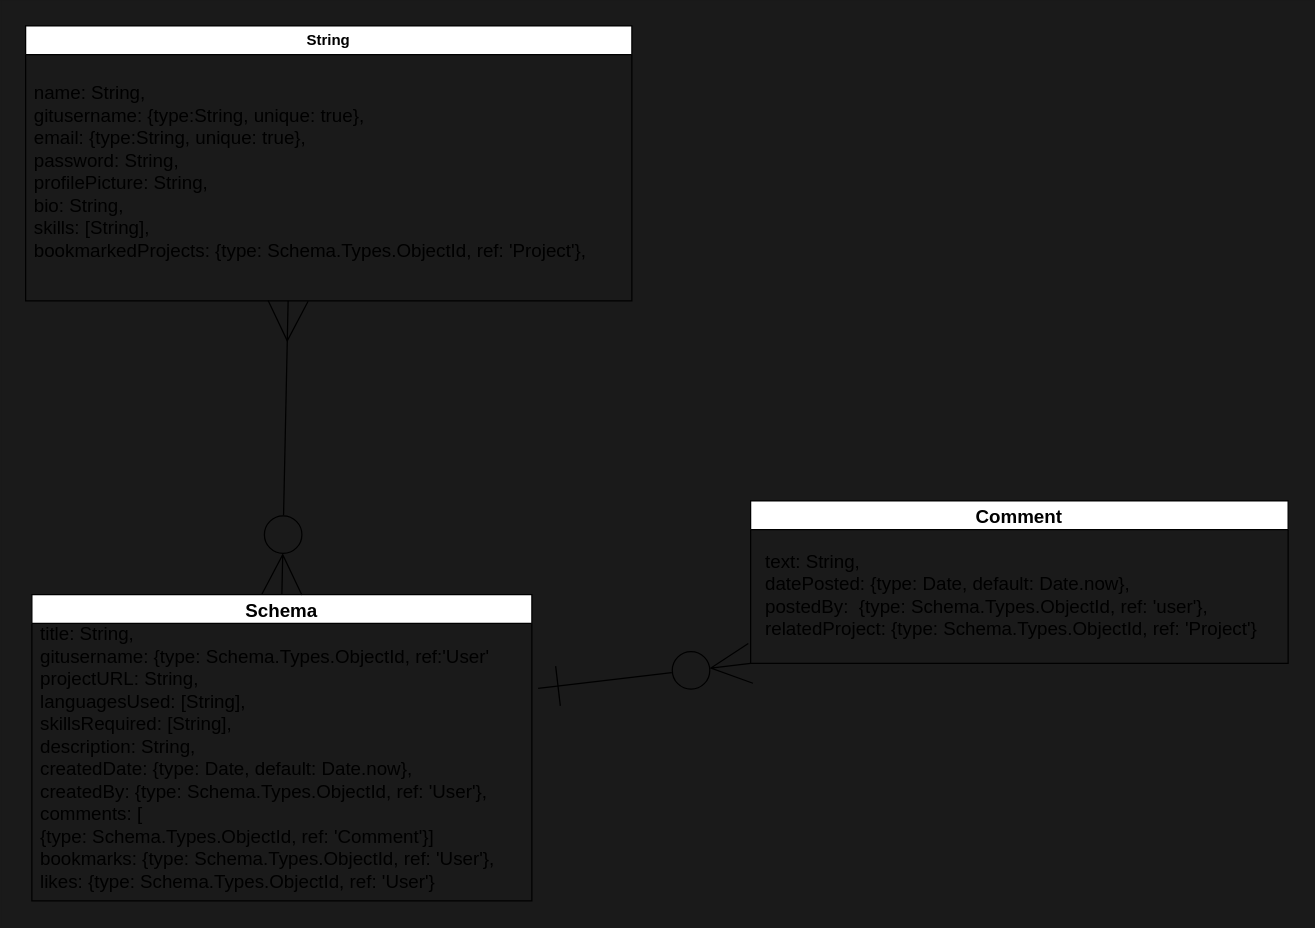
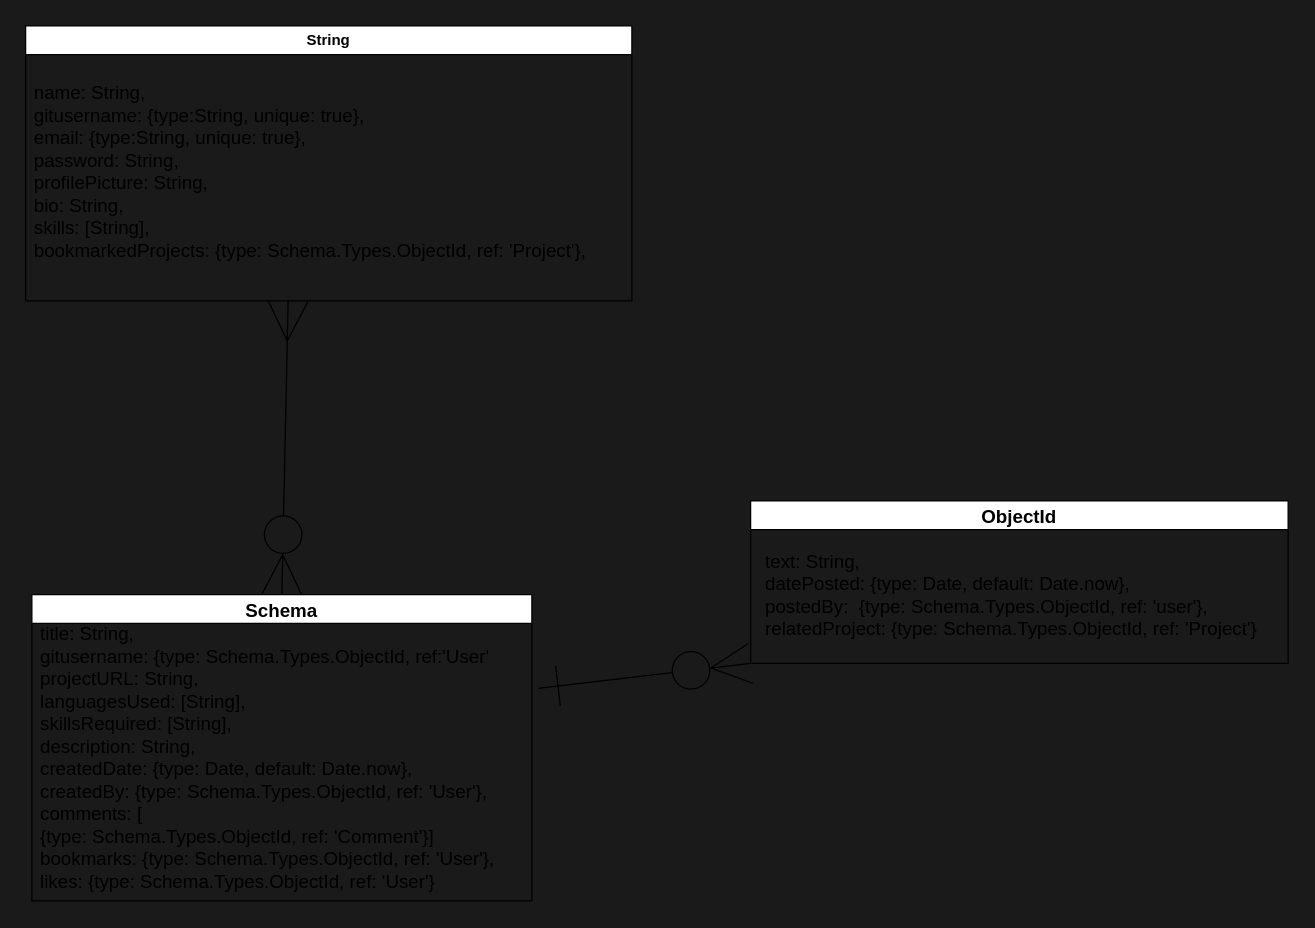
node "Comment": label "Comment" -> "ObjectId"
